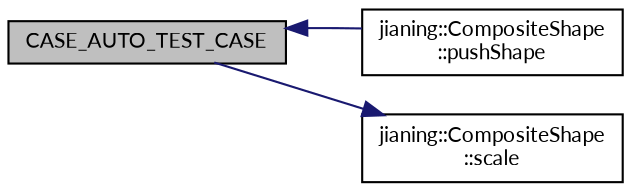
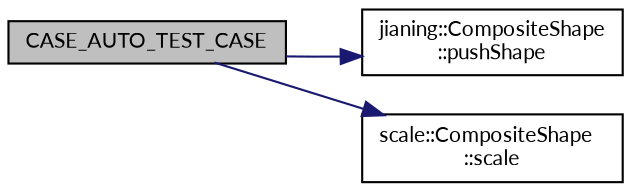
edge "jianing::CompositeShape ::pushShape" -> "CASE_AUTO_TEST_CASE": reversed
node "jianing::CompositeShape ::scale": label "jianing::CompositeShape ::scale" -> "scale::CompositeShape ::scale"
